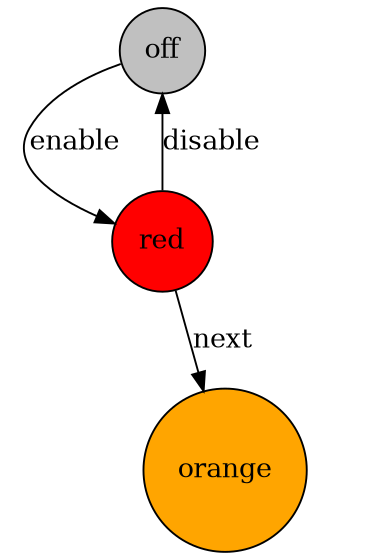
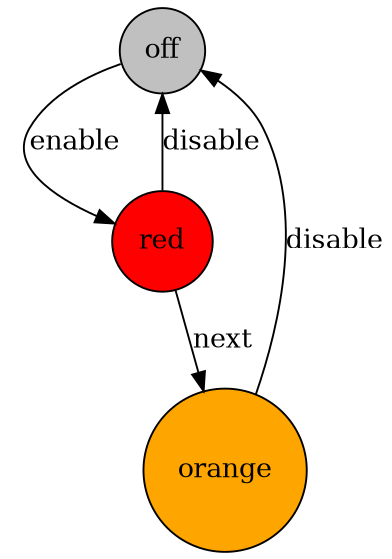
edge "orange" -> "off": added, label "disable"
